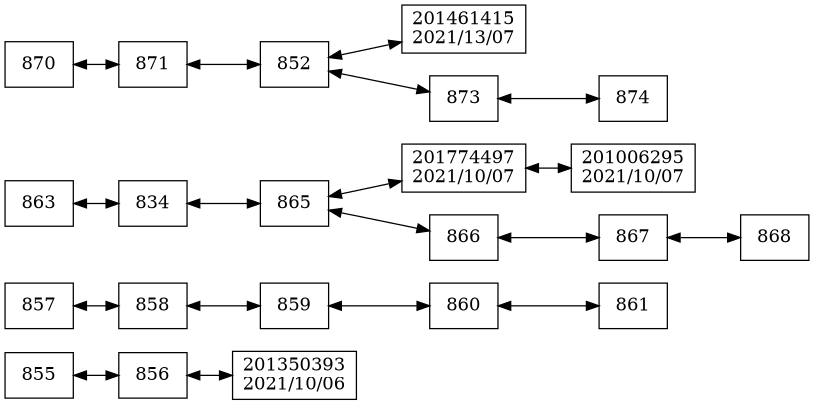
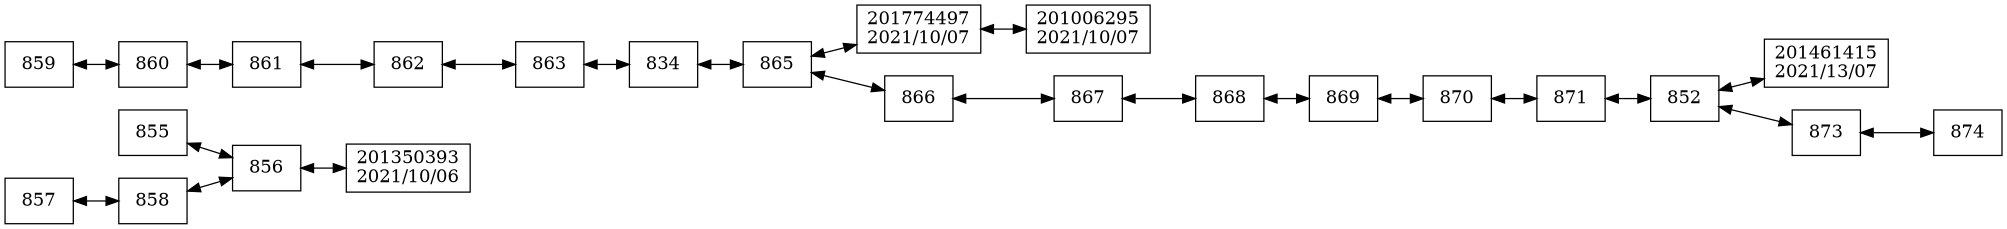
node "862": added
node "869": added
edge "858" -- "859": now "858" -- "856"
